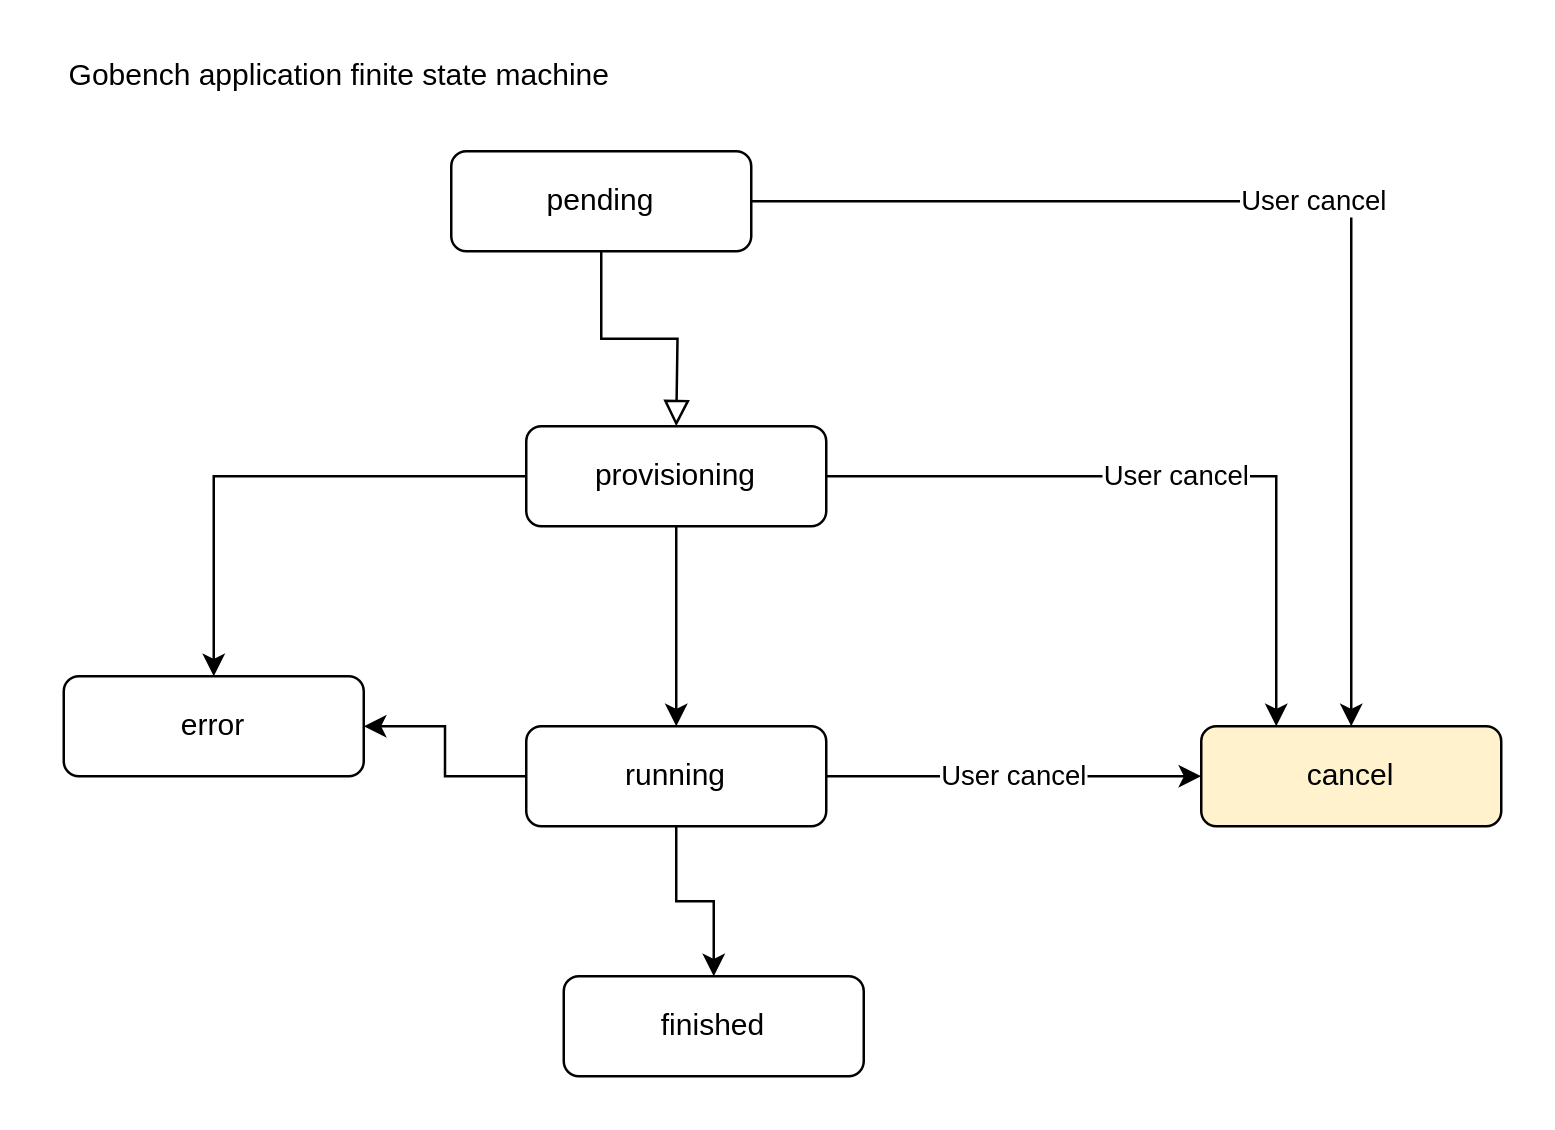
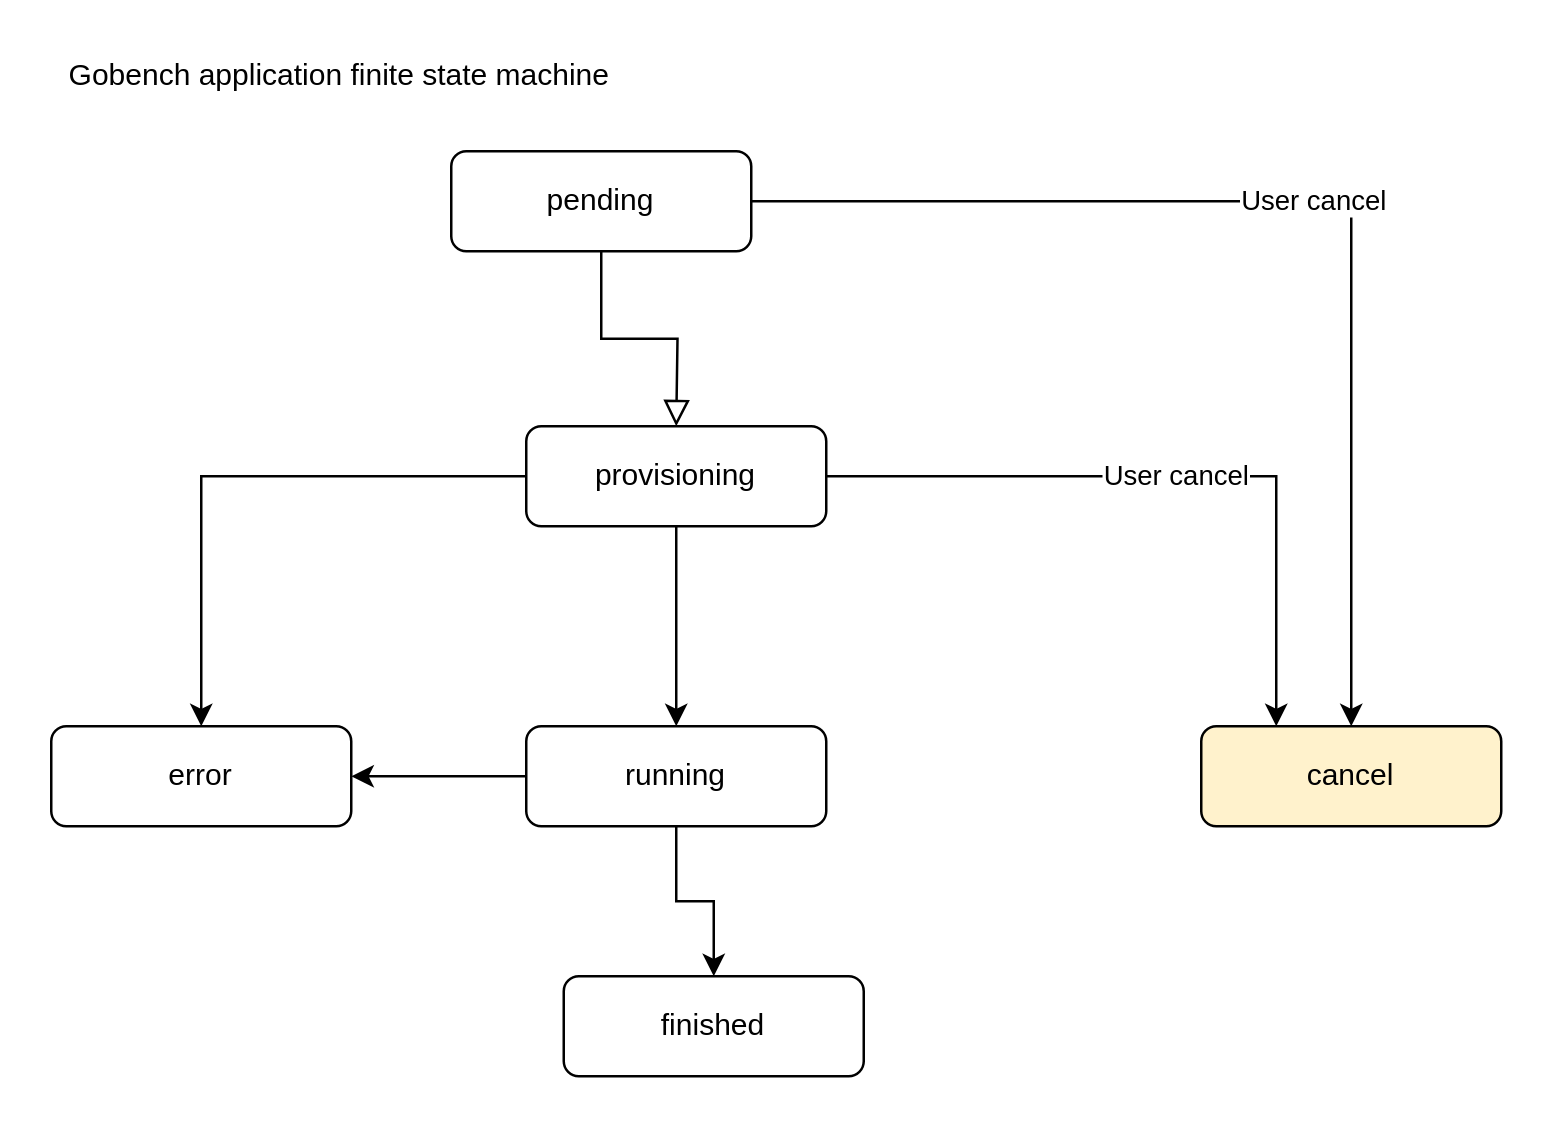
node "error": moved (214, 726) -> (201, 776)
edge "running" -> "cancel": removed, label "User cancel"
